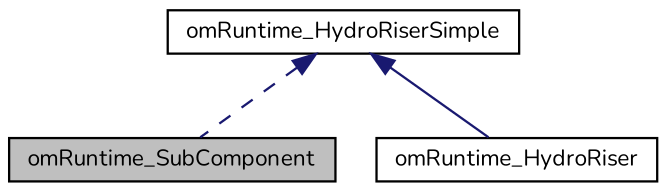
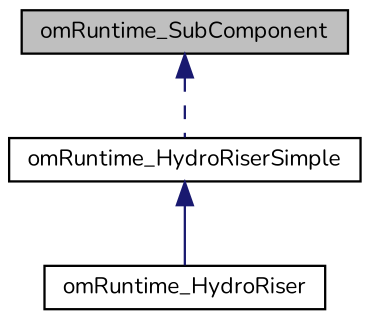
edge "omRuntime_SubComponent" -> "omRuntime_HydroRiserSimple": reversed
